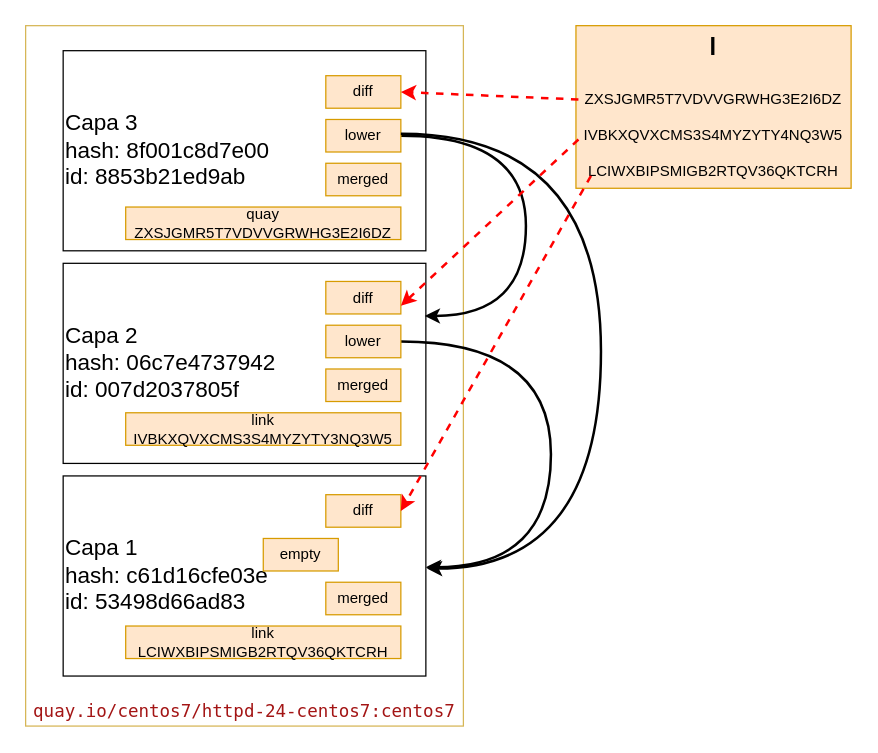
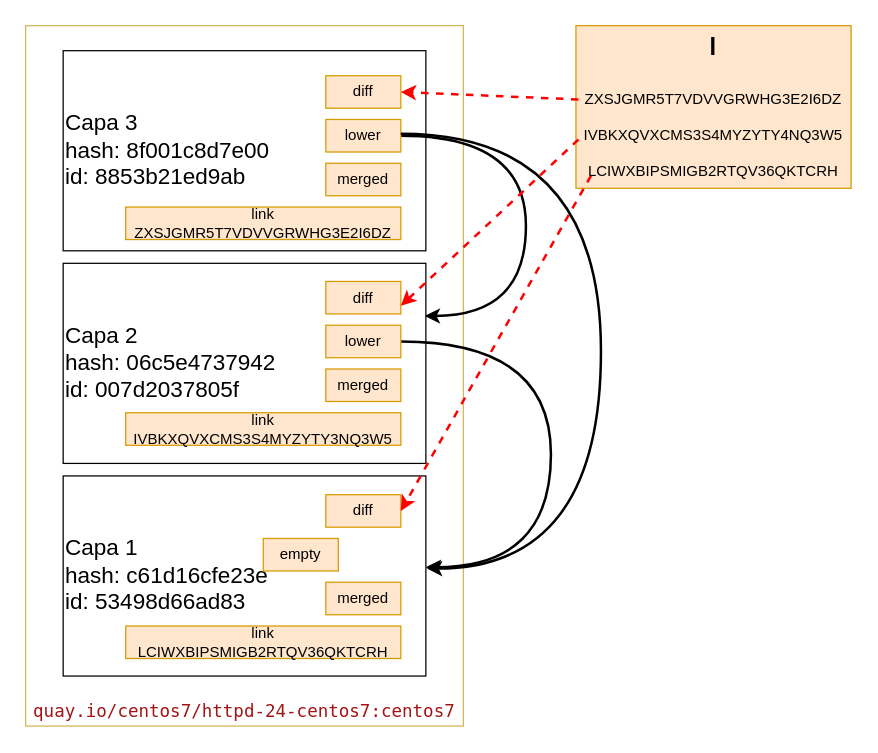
node "quay ZXSJGMR5T7VDVVGRWHG3E2I6DZ": label "quay ZXSJGMR5T7VDVVGRWHG3E2I6DZ" -> "link ZXSJGMR5T7VDVVGRWHG3E2I6DZ"
node "Capa 2 hash: 06c7e4737942 id: 007d2037805f": label "Capa 2 hash: 06c7e4737942 id: 007d2037805f" -> "Capa 2 hash: 06c5e4737942 id: 007d2037805f"
node "Capa 1 hash: c61d16cfe03e id: 53498d66ad83": label "Capa 1 hash: c61d16cfe03e id: 53498d66ad83" -> "Capa 1 hash: c61d16cfe23e id: 53498d66ad83"
